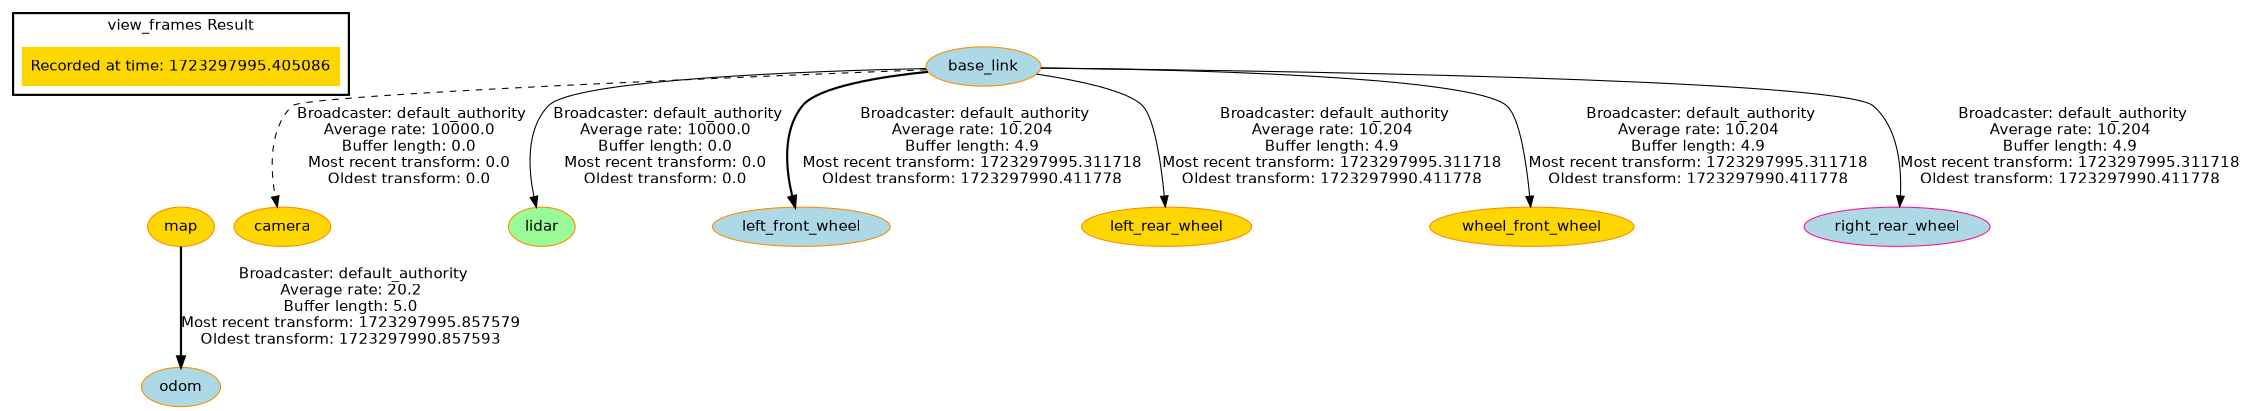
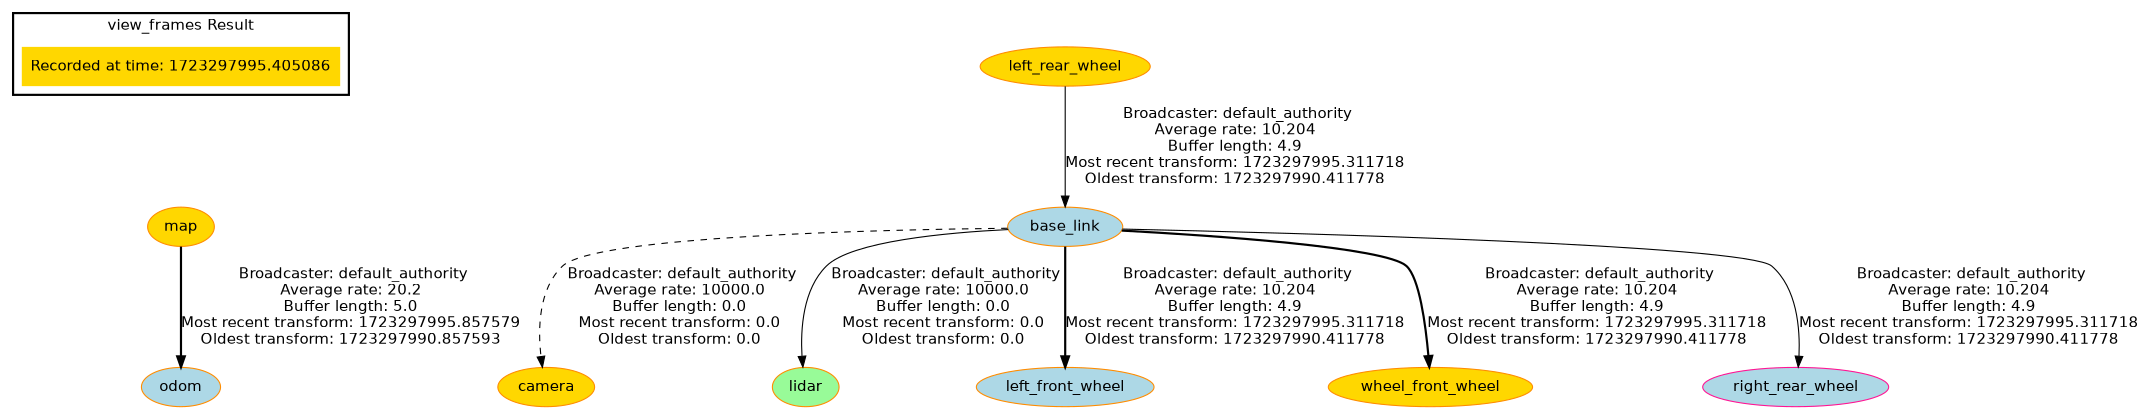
edge "base_link" -> "wheel_front_wheel": style solid -> bold
edge "base_link" -> "left_rear_wheel": reversed
